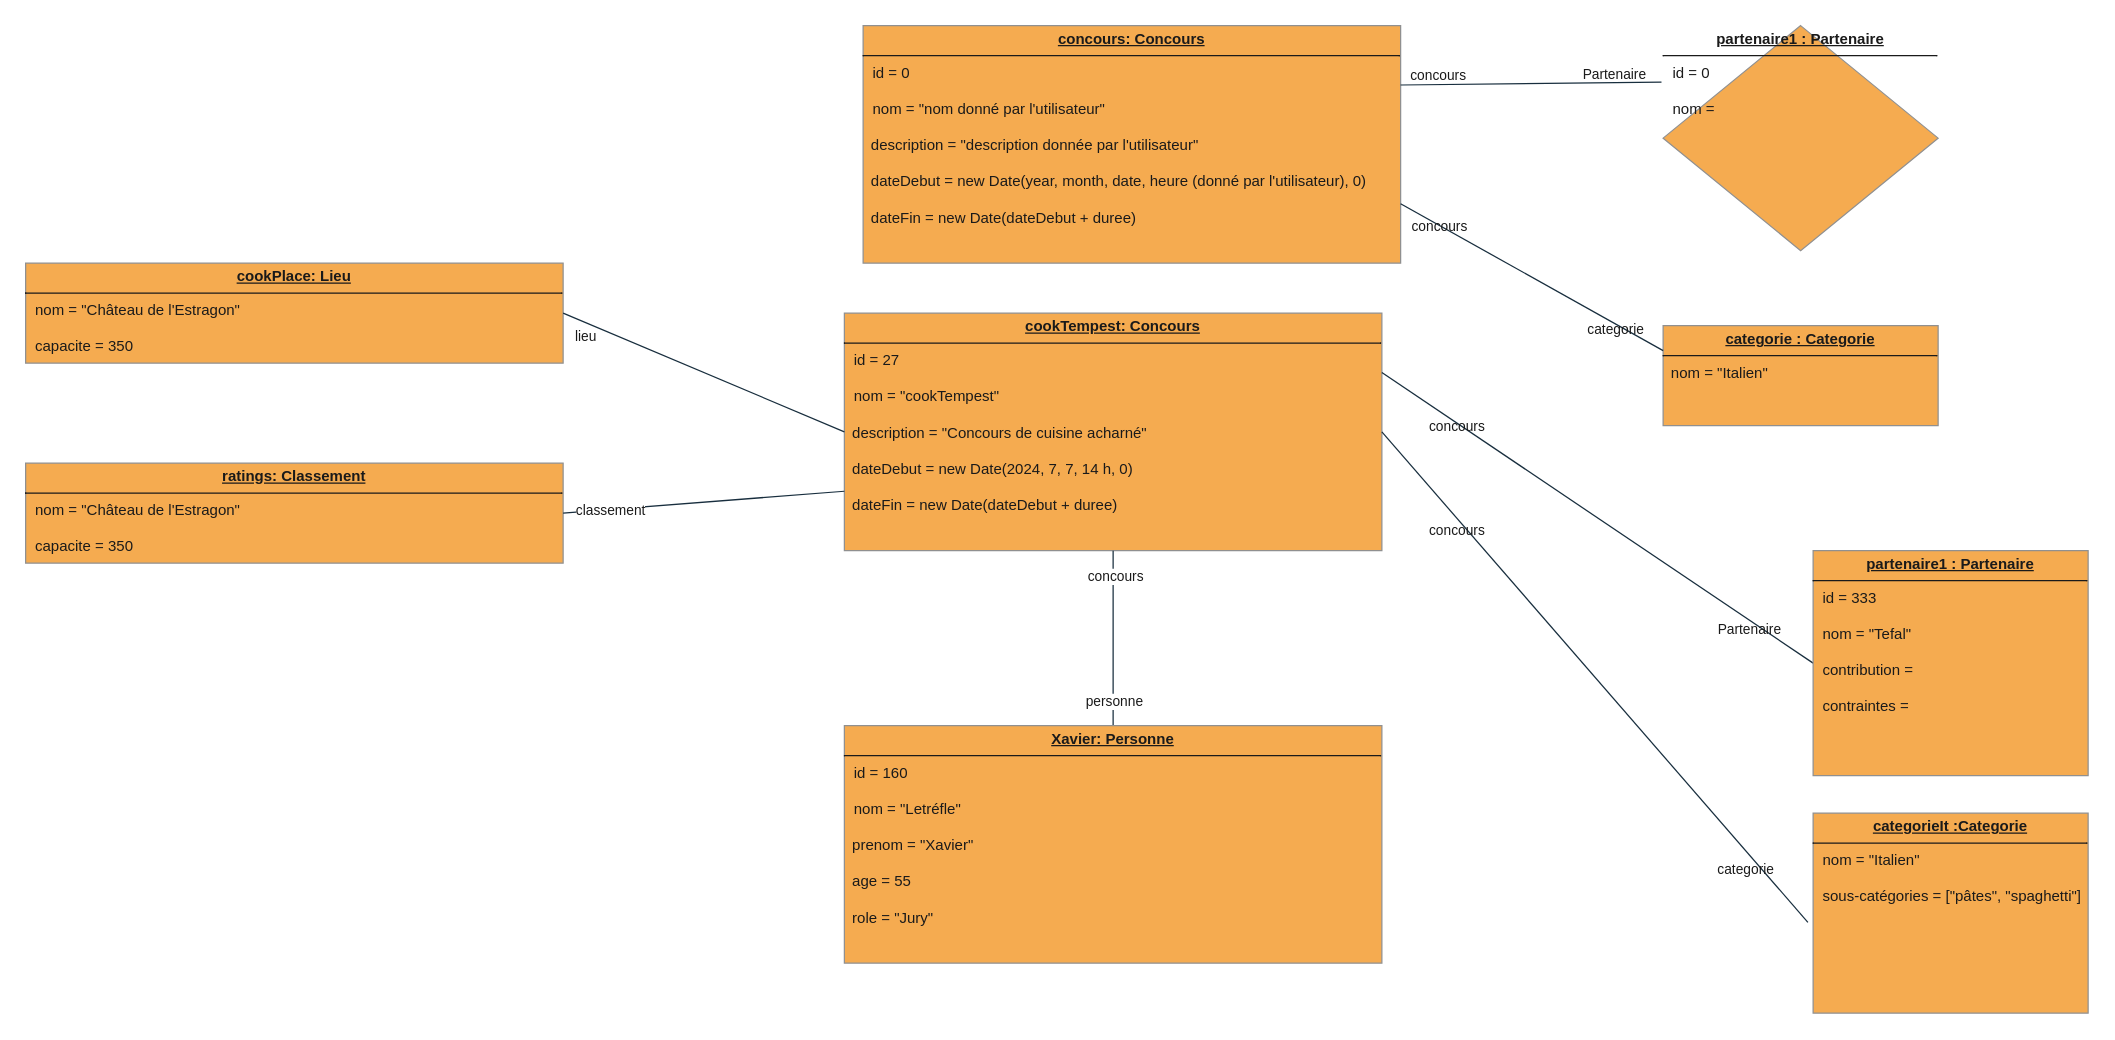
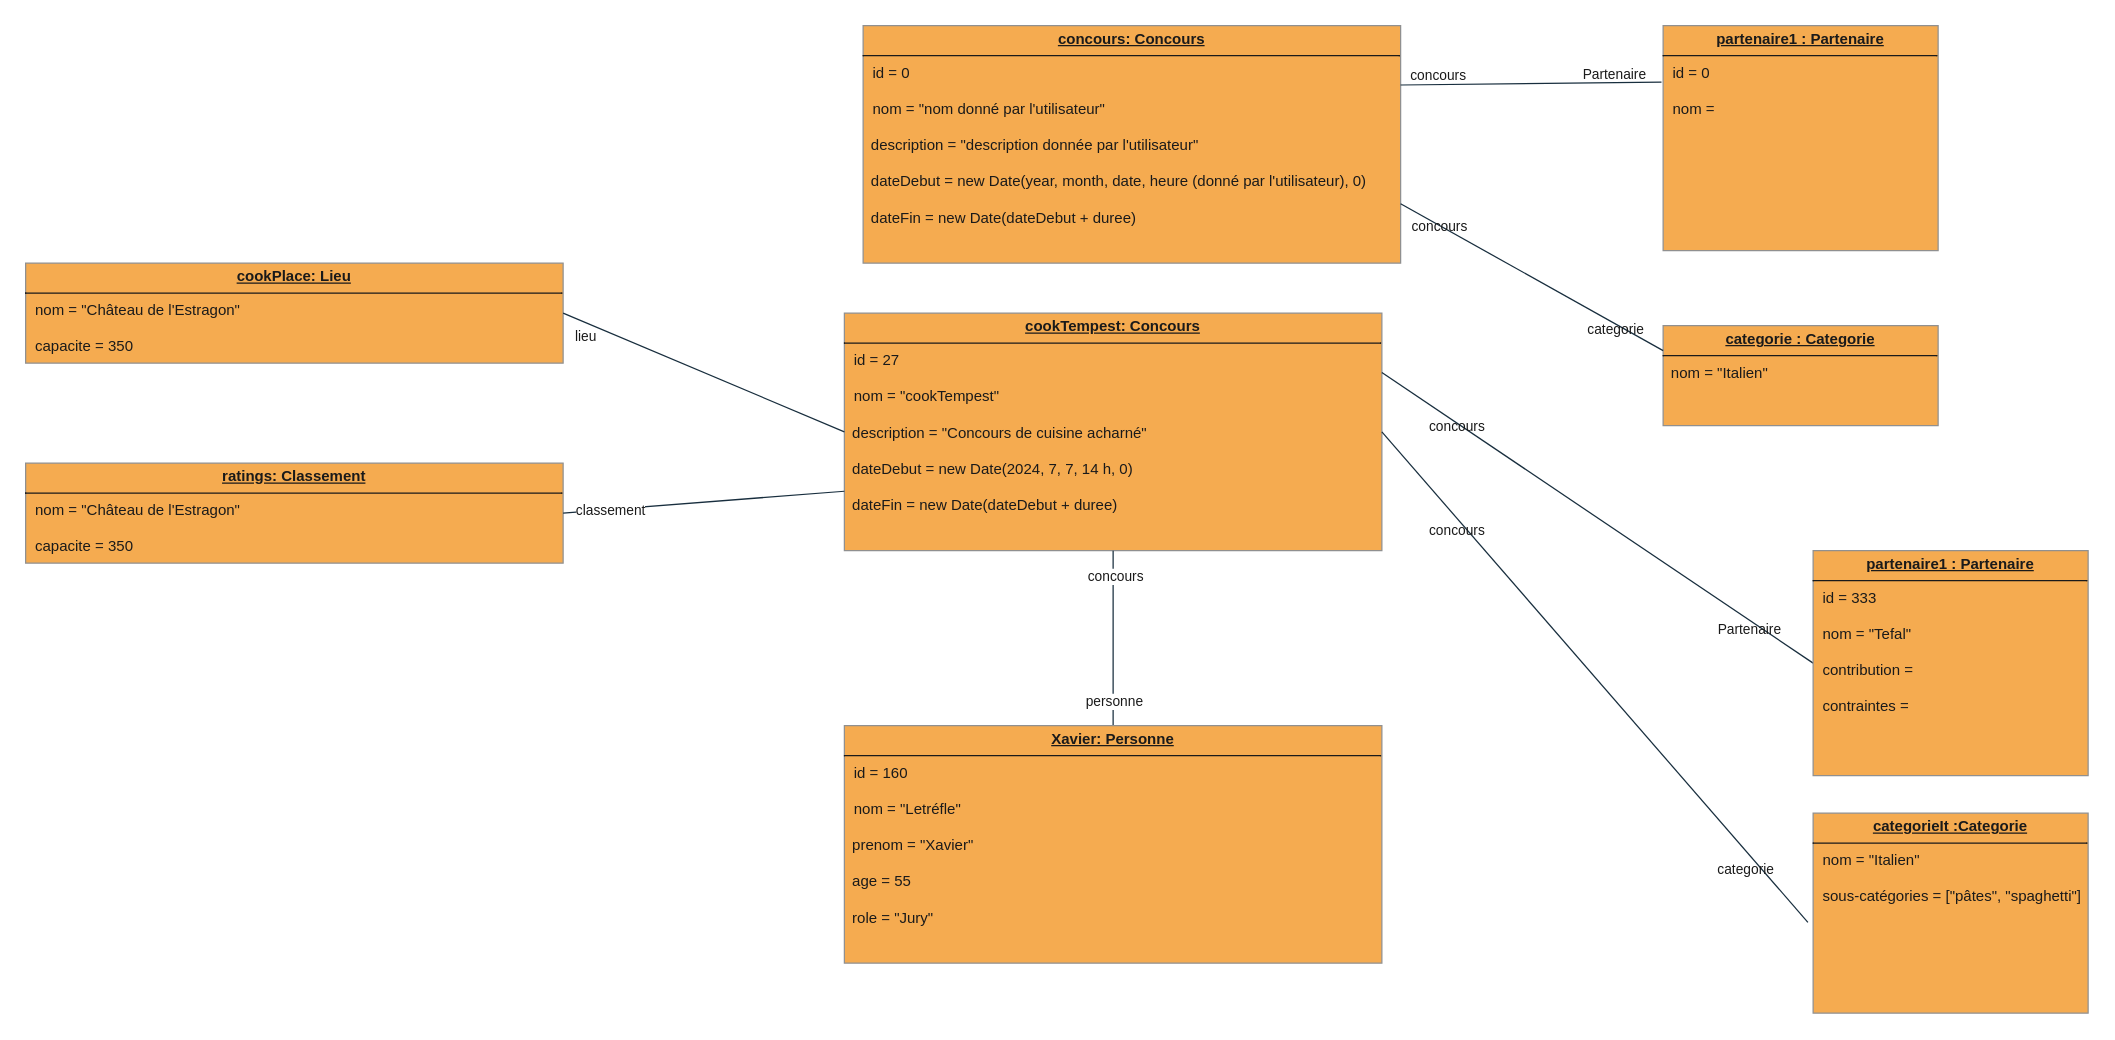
node "partenaire1 : Partenaire id = 0 nom =": shape diamond -> rectangle
